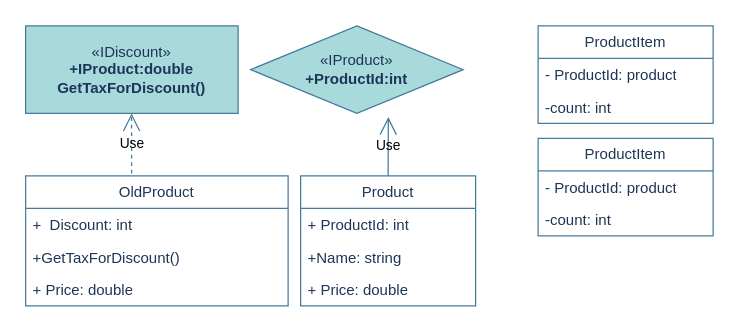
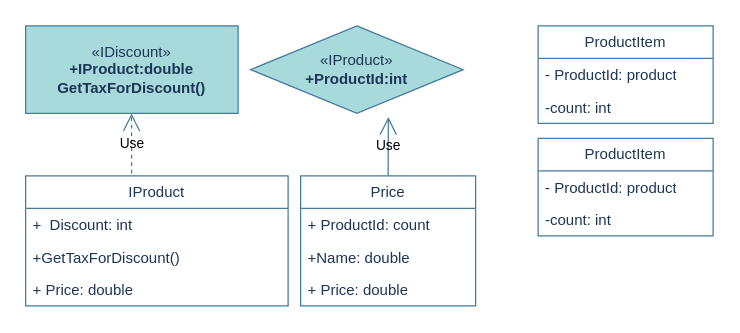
node "OldProduct": label "OldProduct" -> "IProduct"
node "Product": label "Product" -> "Price"
node "+ ProductId: int": label "+ ProductId: int" -> "+ ProductId: count"
node "+Name: string": label "+Name: string" -> "+Name: double"
